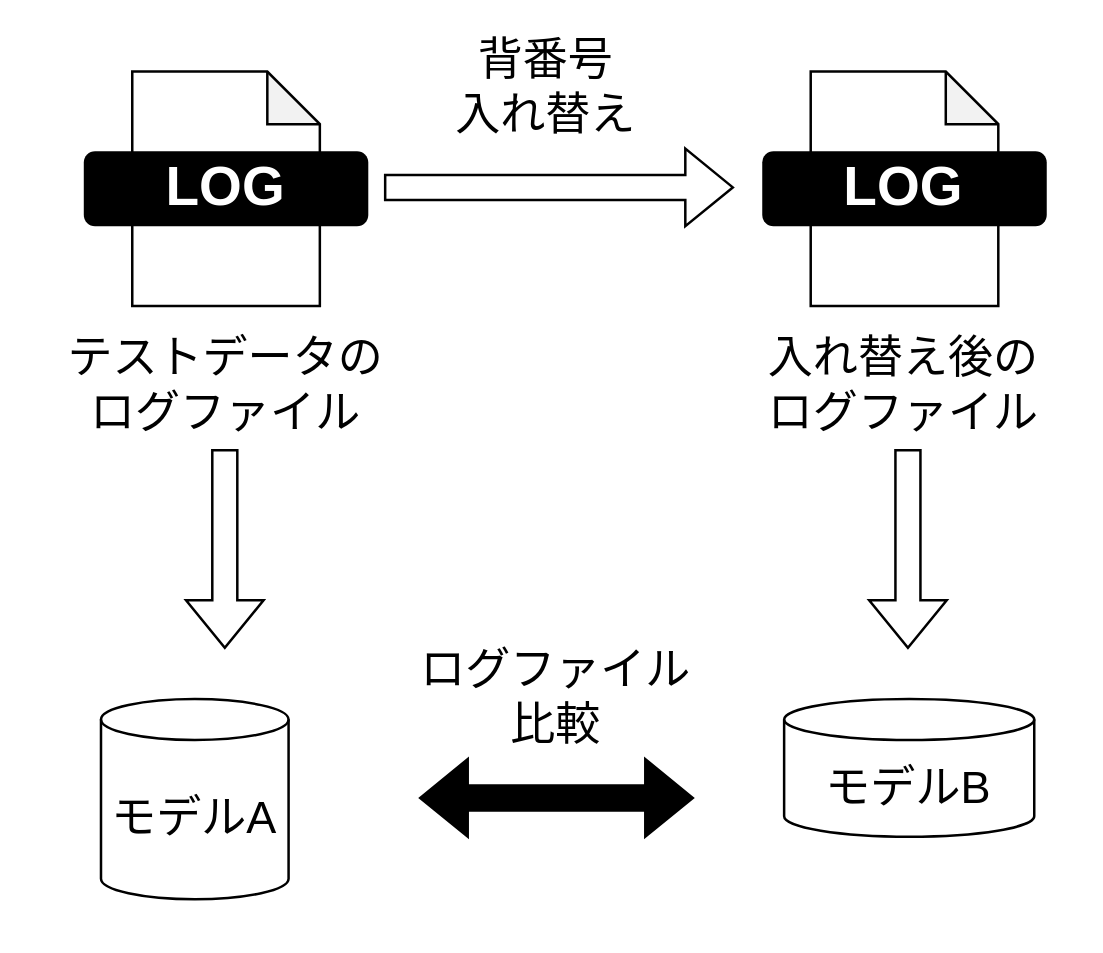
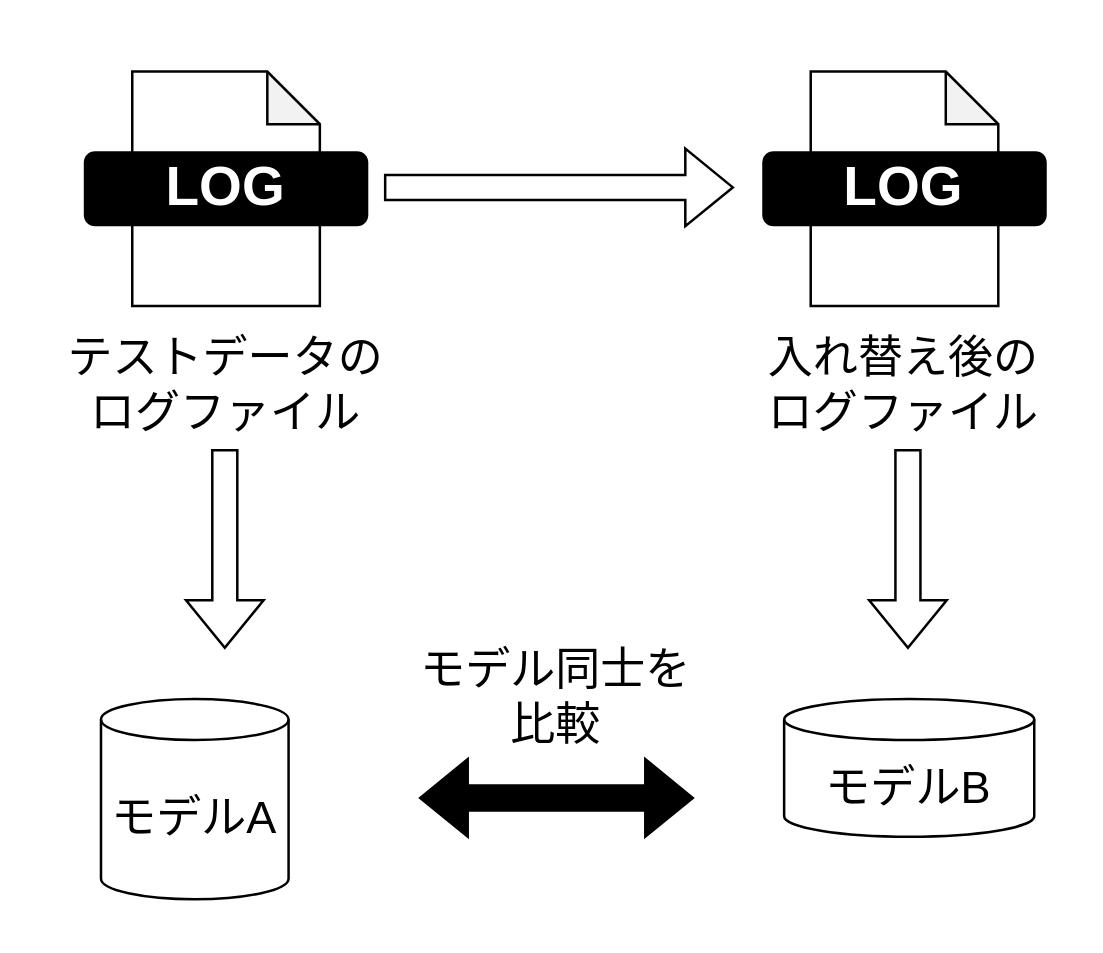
node "背番号 入れ替え": removed
node "ログファイル 比較": label "ログファイル 比較" -> "モデル同士を 比較"
